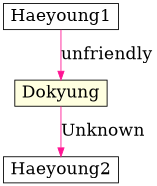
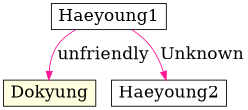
edge "Dokyung" -> "Haeyoung2": now "Haeyoung1" -> "Haeyoung2"
